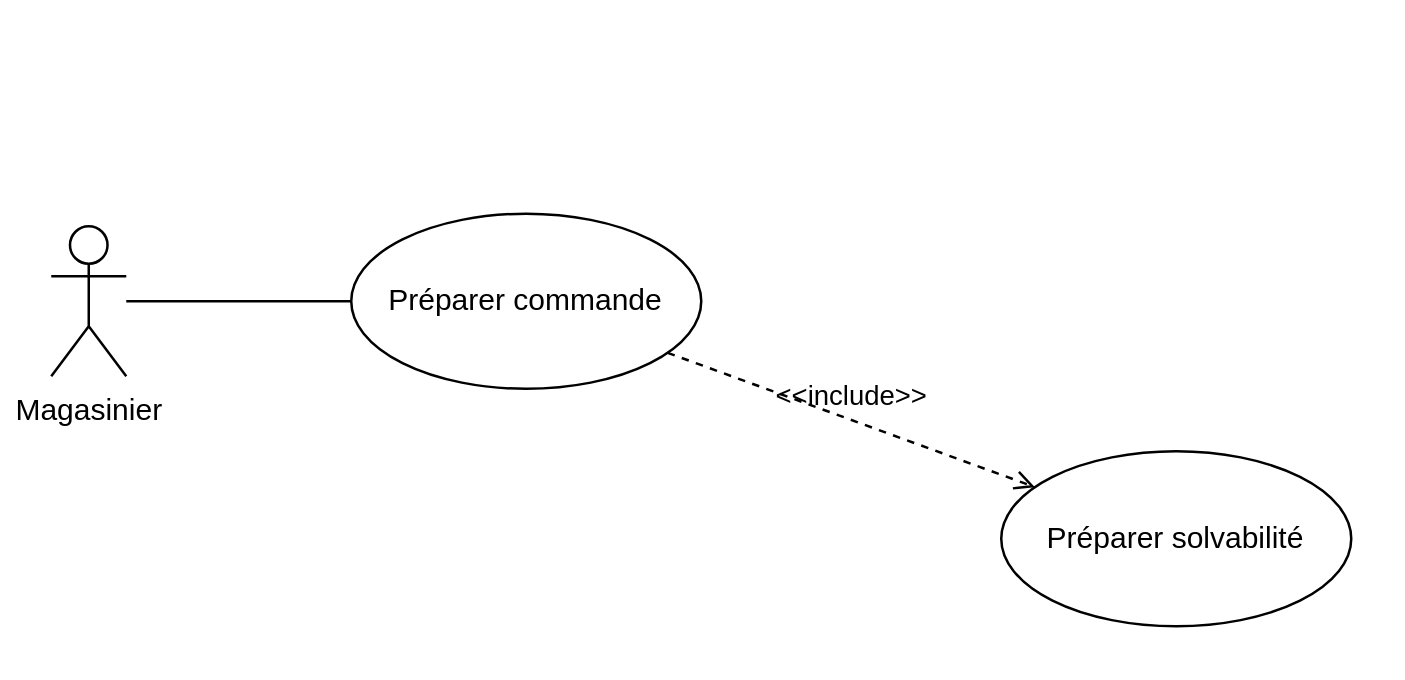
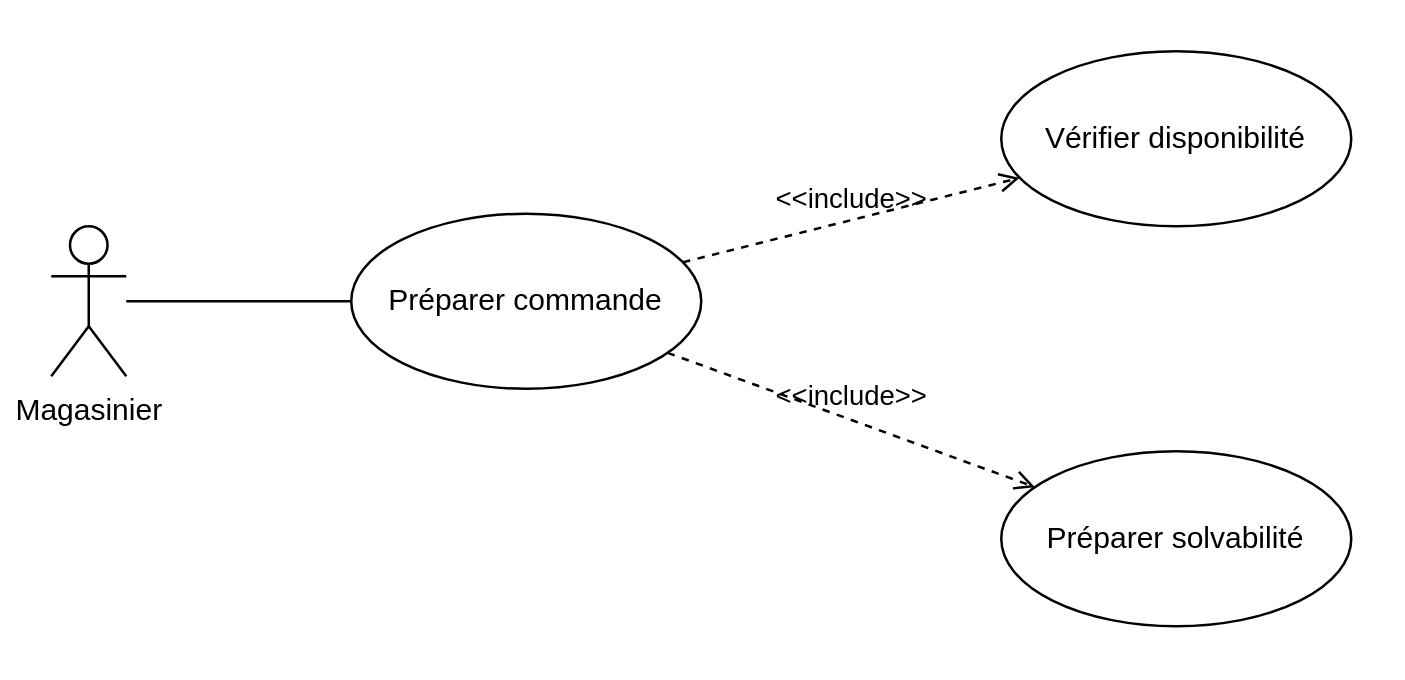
node "Vérifier disponibilité": added
edge "Préparer commande" -> "Vérifier disponibilité": added, label "<<include>>"
